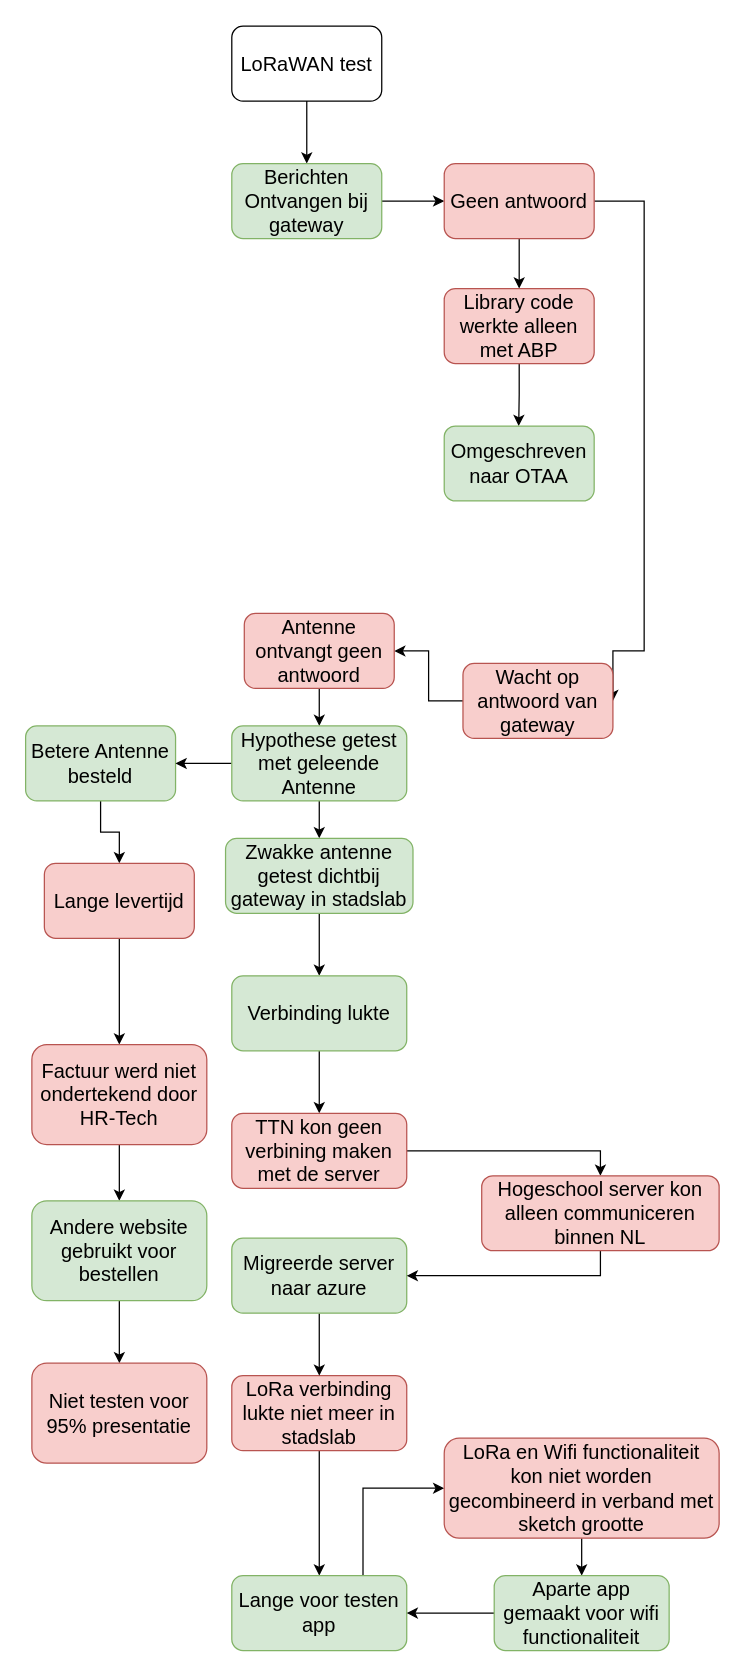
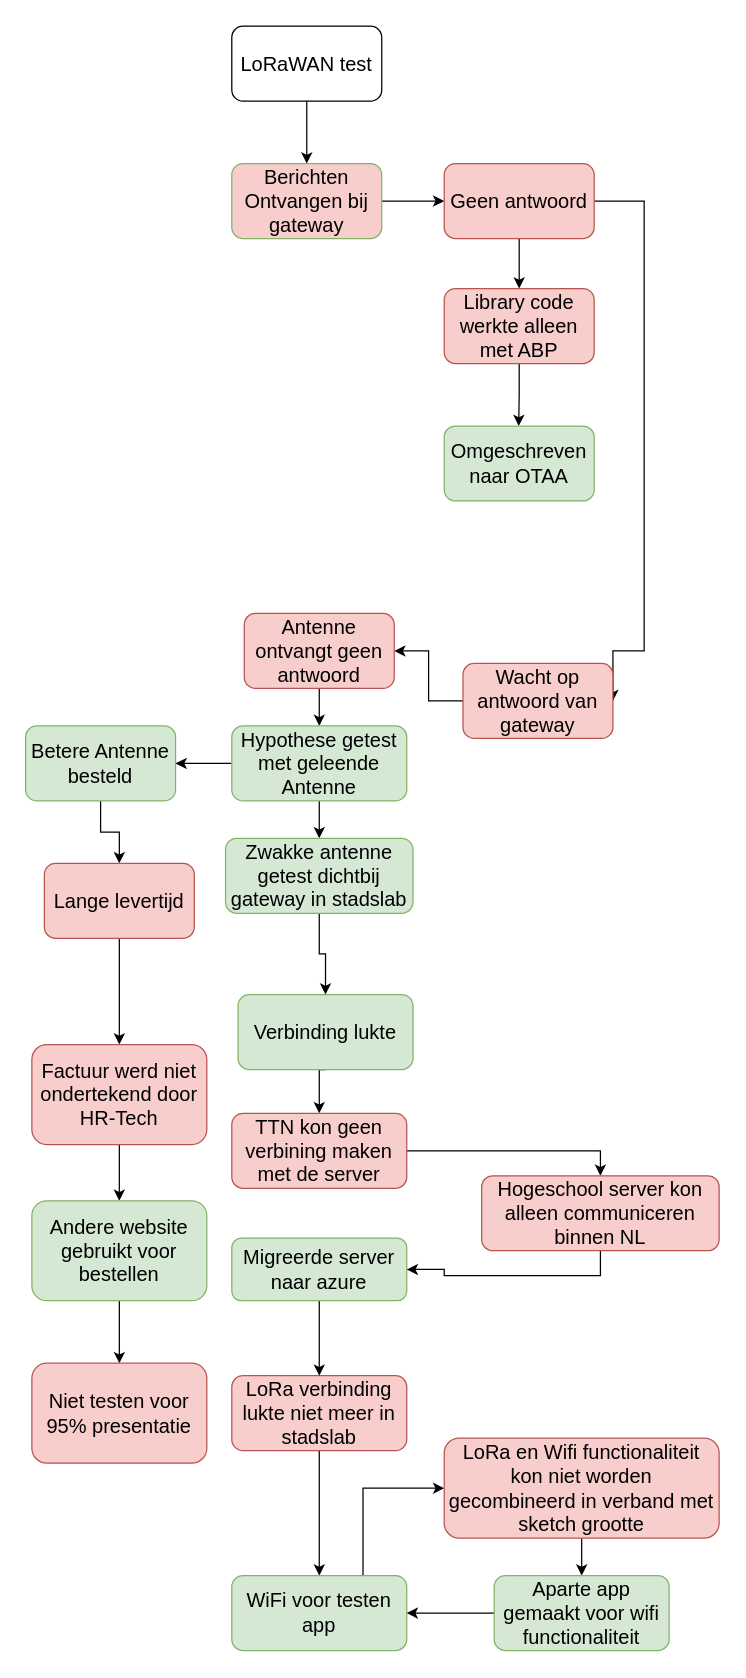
node "Berichten Ontvangen bij gateway": fillcolor #d5e8d4 -> #f8cecc
node "Verbinding lukte": moved (319, 1013) -> (326, 1032)
node "Migreerde server naar azure": size 175x75 -> 175x63
node "Lange voor testen app": label "Lange voor testen app" -> "WiFi voor testen app"
